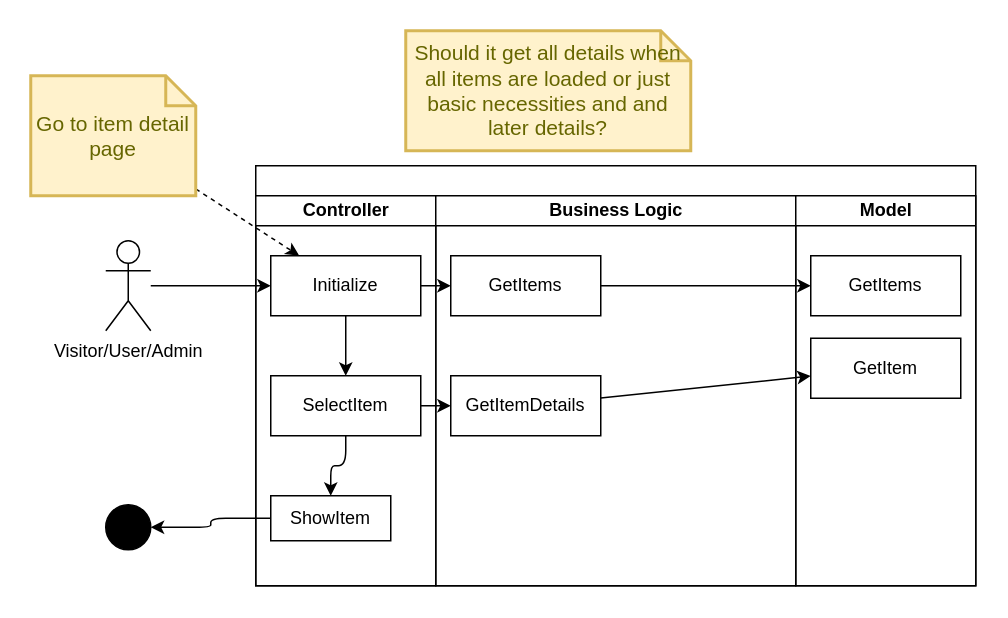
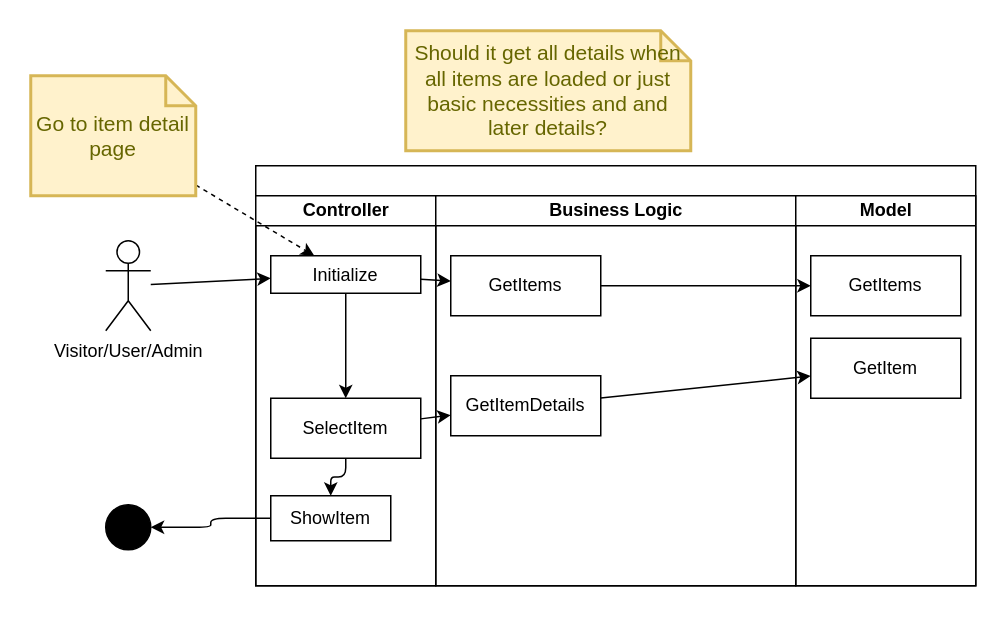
node "Initialize": size 150x60 -> 150x38
node "SelectItem": moved (346, 406) -> (346, 428)
